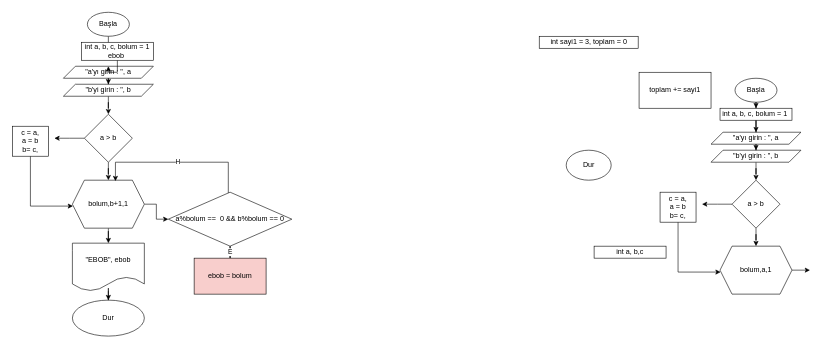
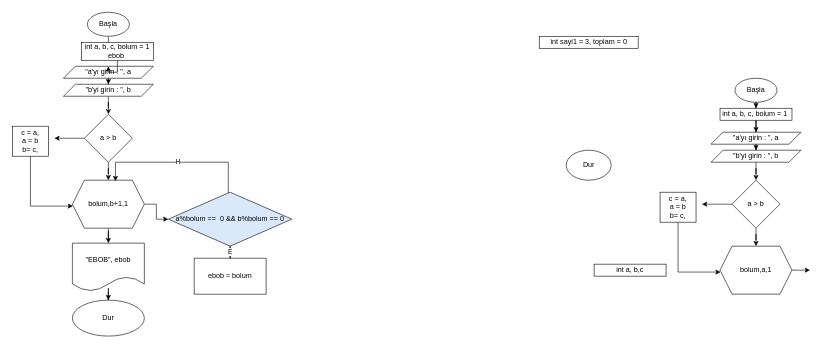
node "toplam += sayi1": removed
node "a%bolum == 0 && b%bolum == 0": fillcolor #ffffff -> #dae8fc
node "int a, b,c": moved (630, 252) -> (630, 270)
node "ebob = bolum": fillcolor #f8cecc -> #ffffff
